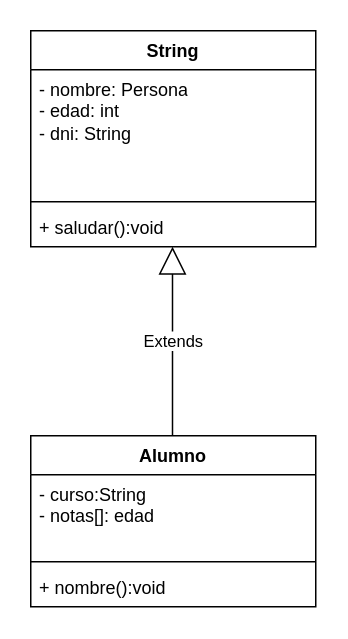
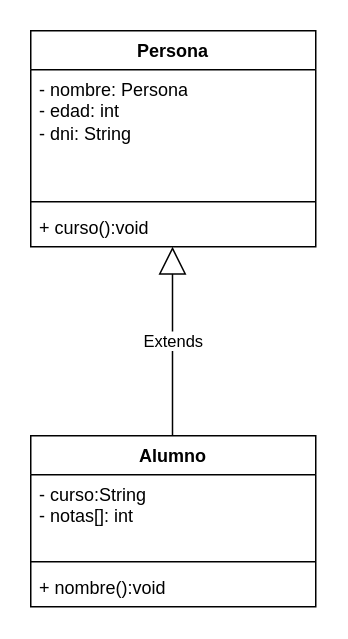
node "String": label "String" -> "Persona"
node "+ saludar():void": label "+ saludar():void" -> "+ curso():void"
node "- curso:String - notas[]: edad": label "- curso:String - notas[]: edad" -> "- curso:String - notas[]: int"
